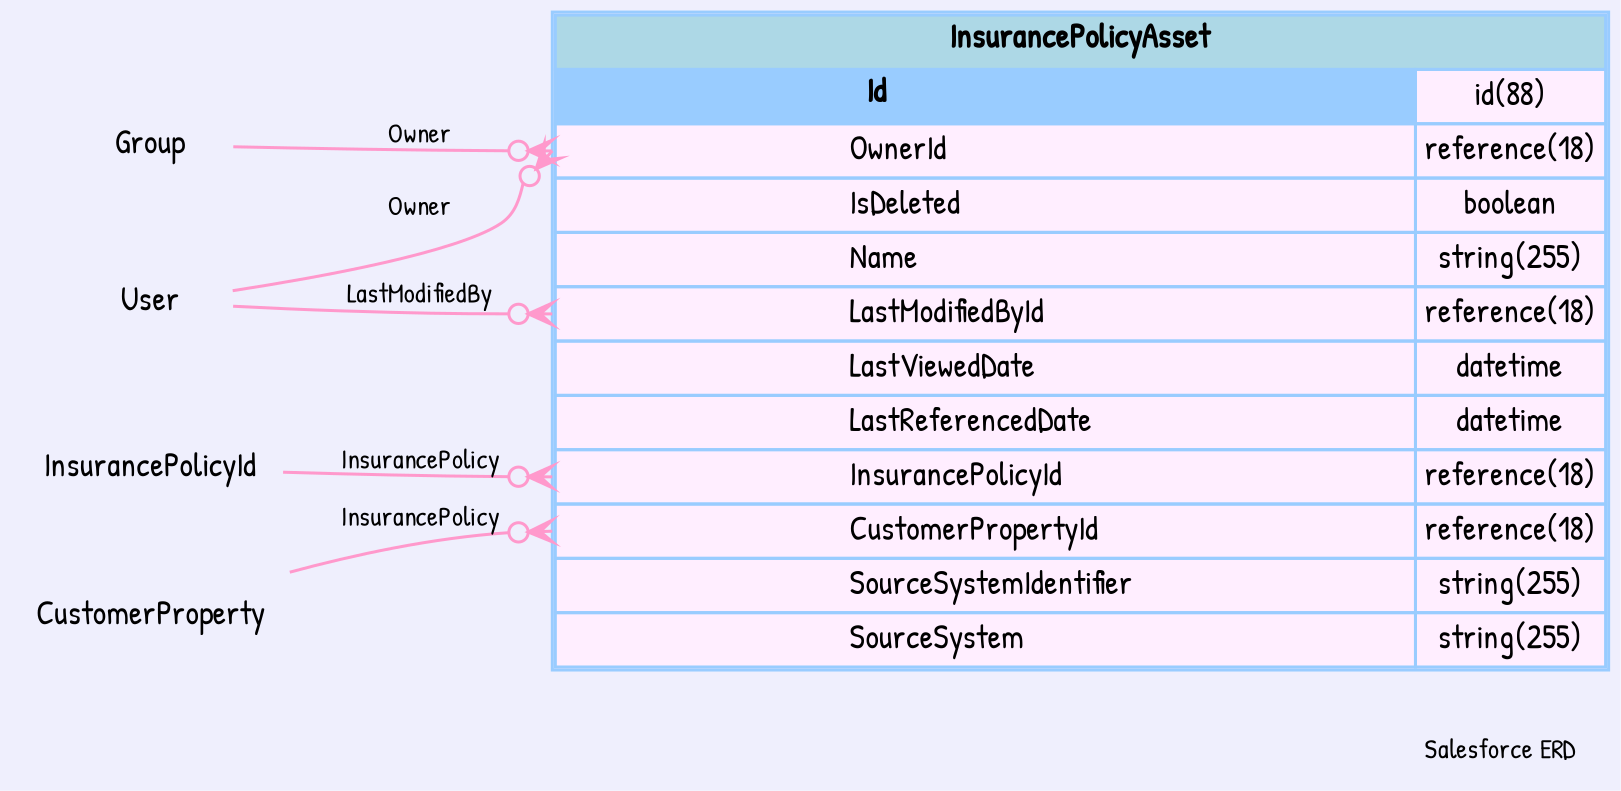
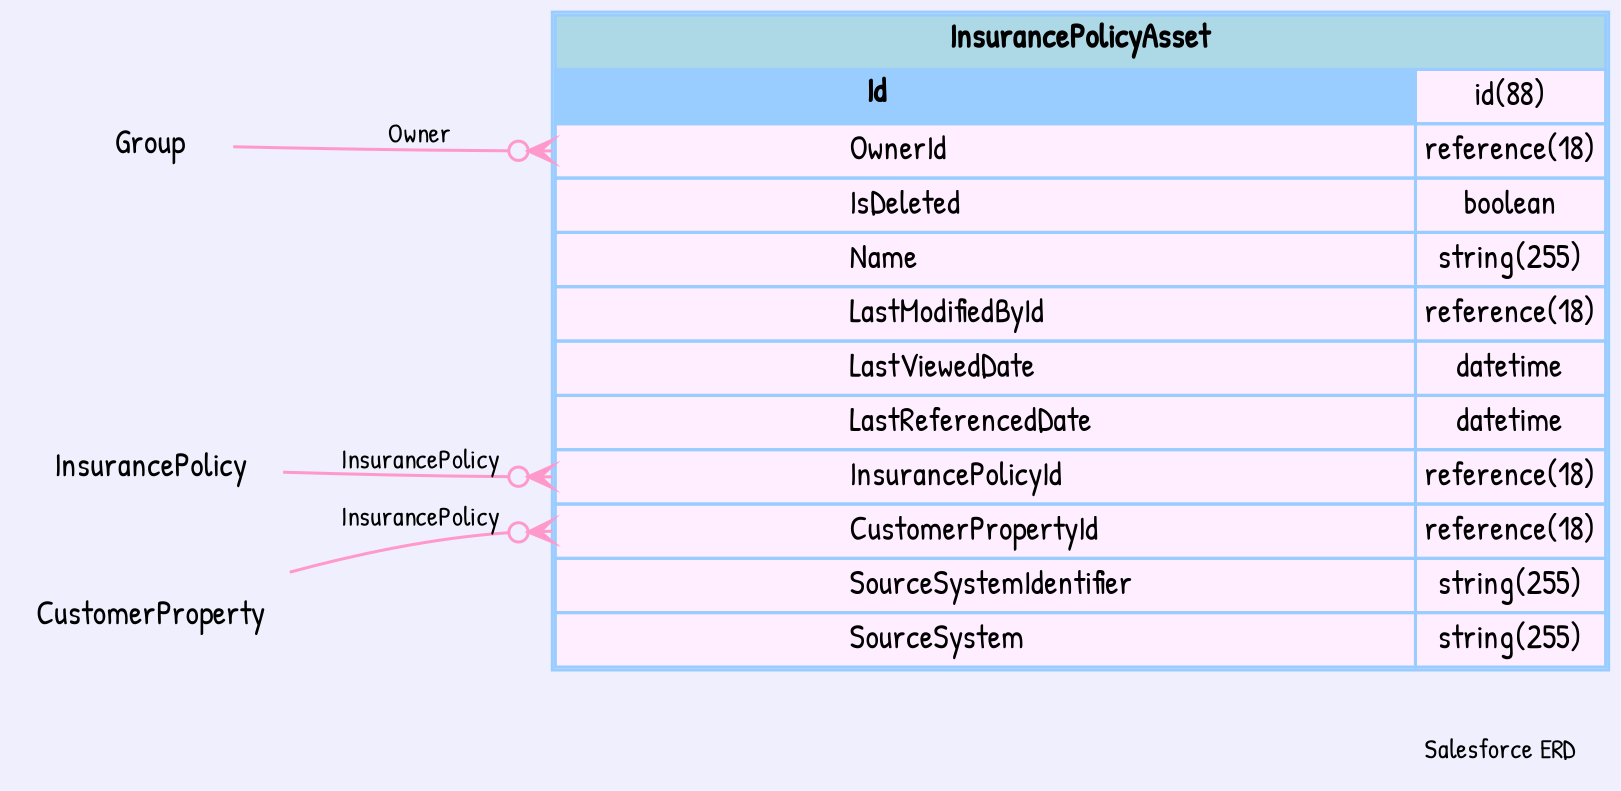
node "User": removed
node "InsurancePolicyId": label "InsurancePolicyId" -> "InsurancePolicy"
